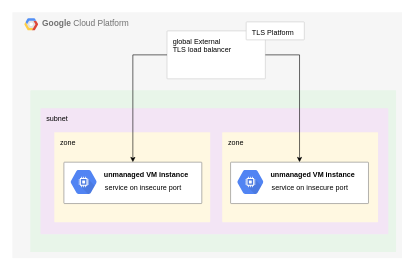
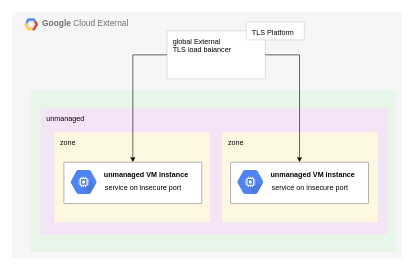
node "Google Cloud Platform": label "Google Cloud Platform" -> "Google Cloud External"
node "subnet": label "subnet" -> "unmanaged"
